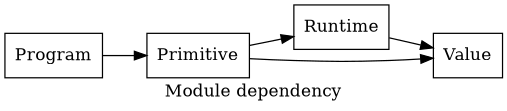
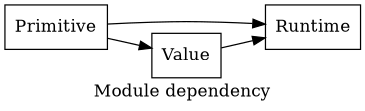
edge "Runtime" -> "Value": reversed
node "Program": removed
